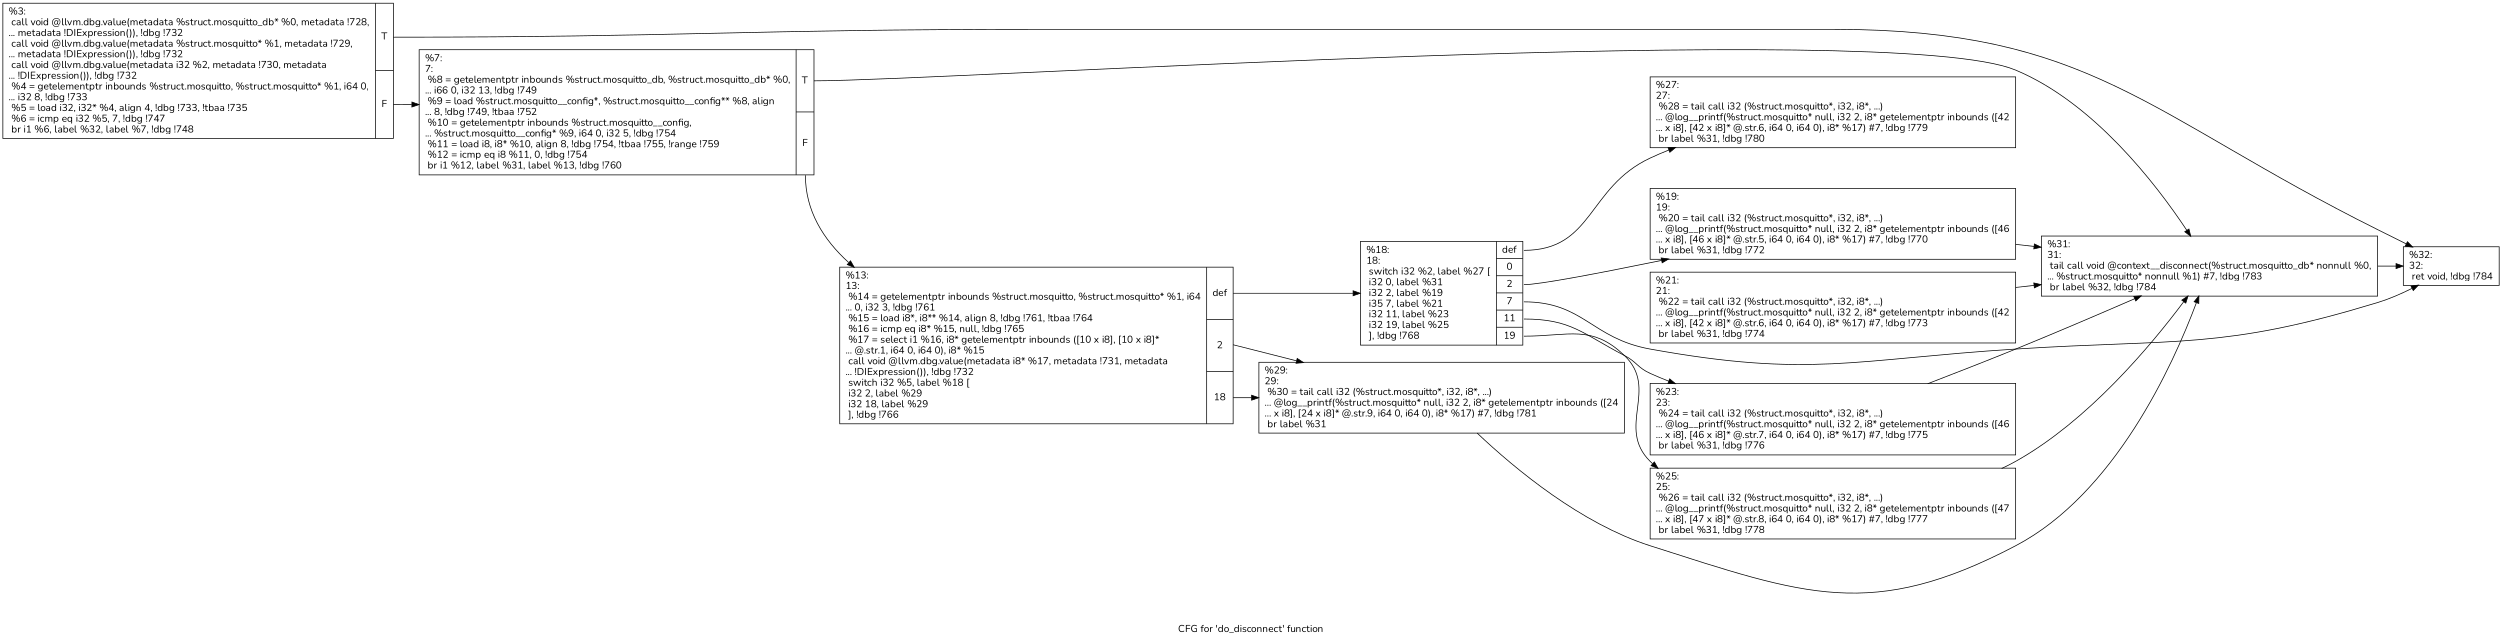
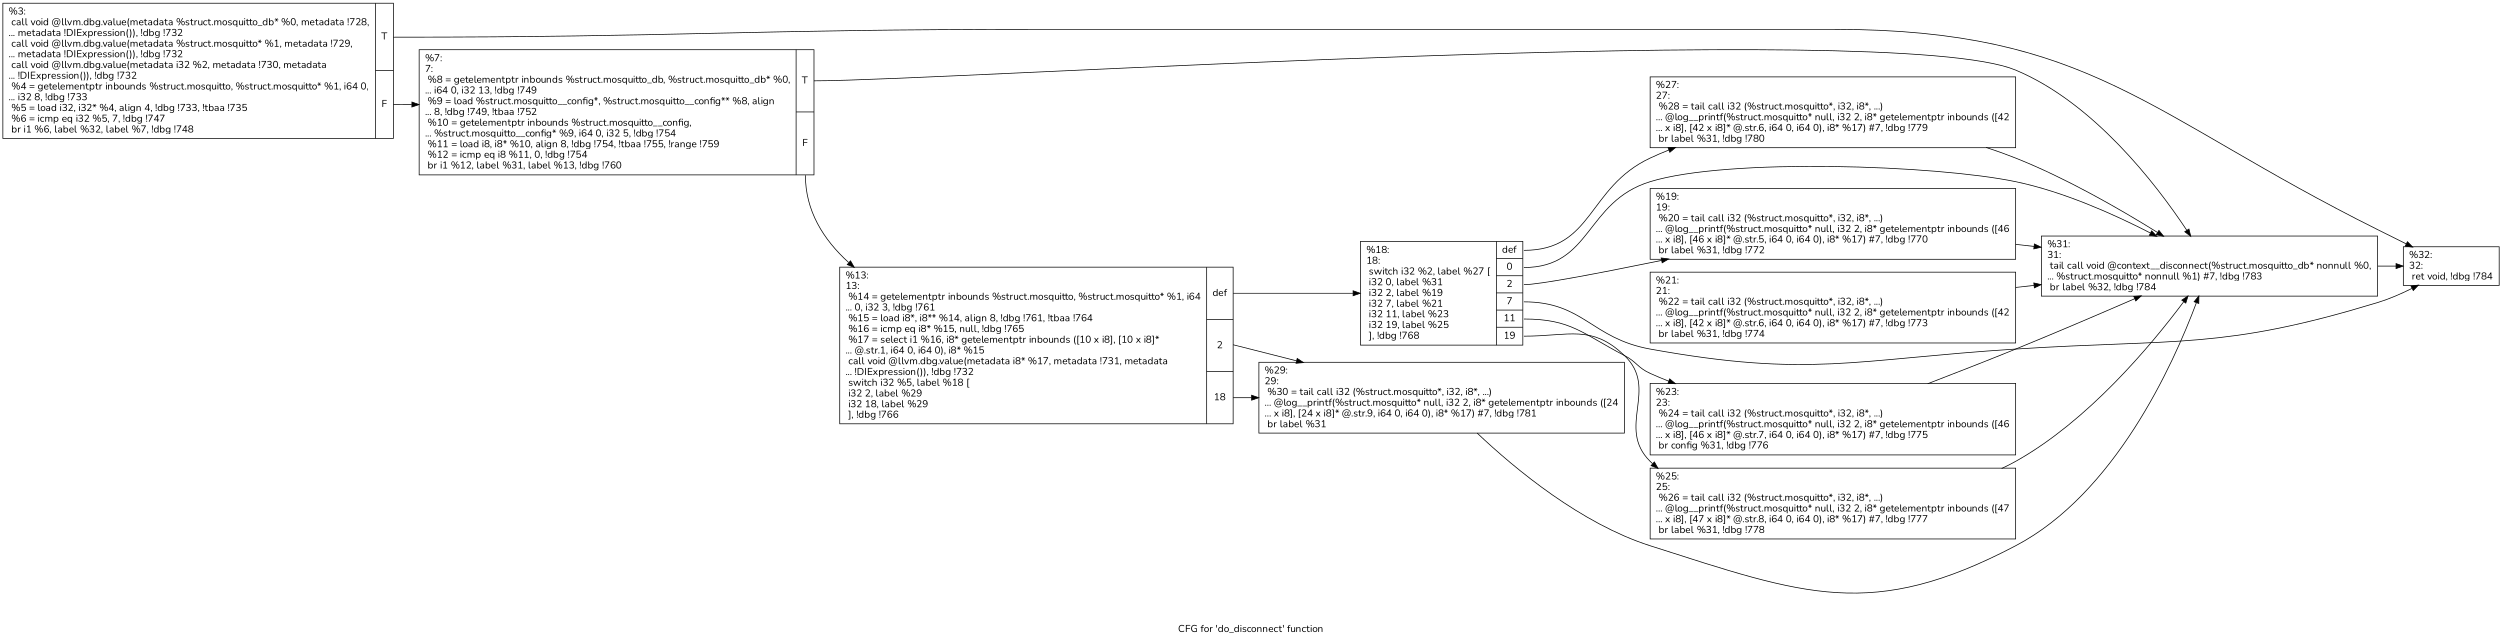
node "%7:": text "... i66 0, i32 13, !dbg !749" -> "... i64 0, i32 13, !dbg !749"
edge "%18:" -> "%31:": added
edge "%27:" -> "%31:": added
node "%18:": text "i35 7, label %21" -> "i32 7, label %21"
node "%23:": text "br label %31, !dbg !776" -> "br config %31, !dbg !776"
